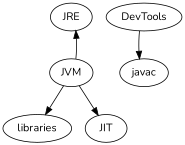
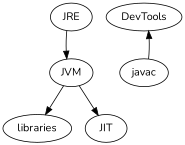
edge "DevTools" -> "javac": reversed
edge "JVM" -> "JRE": reversed
